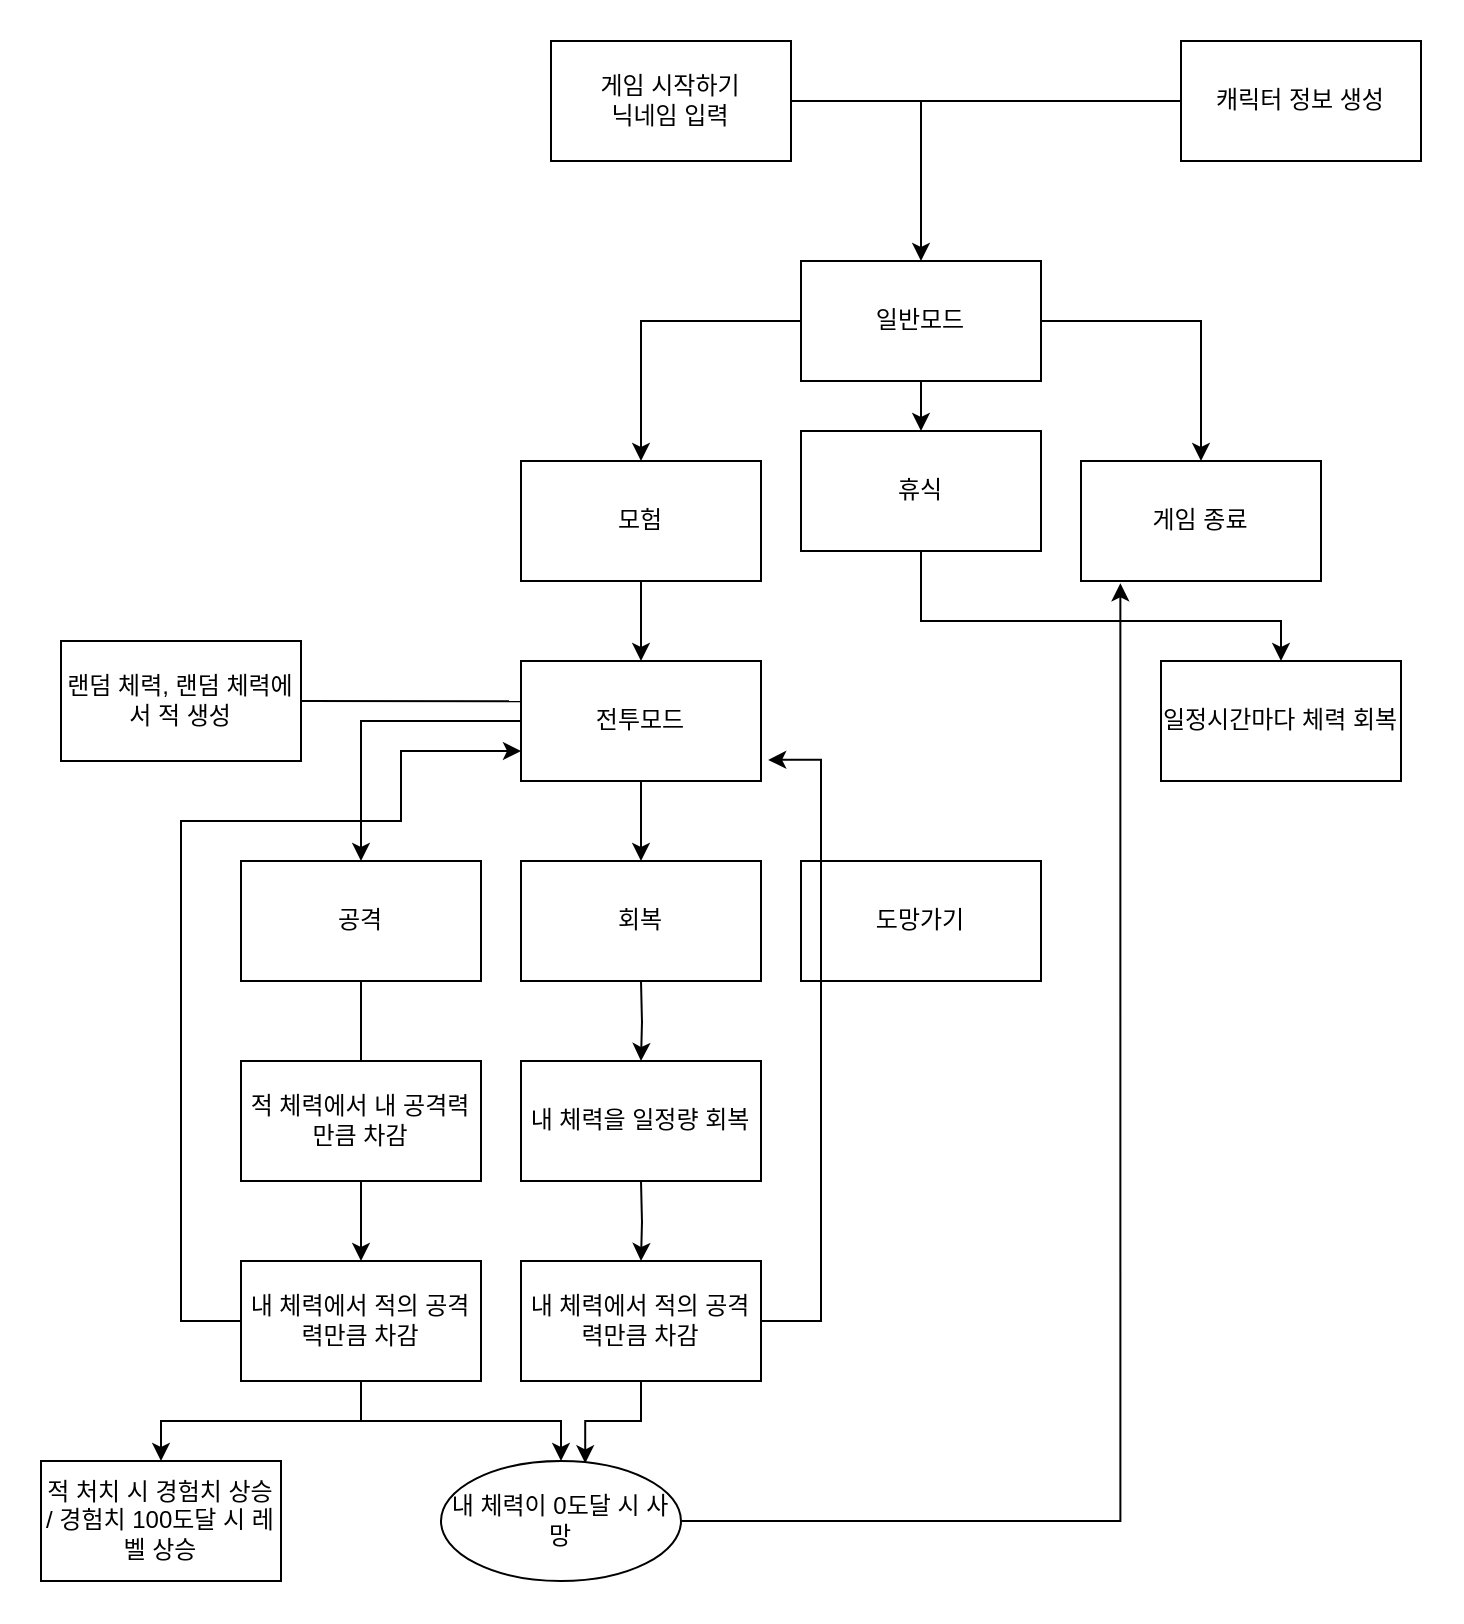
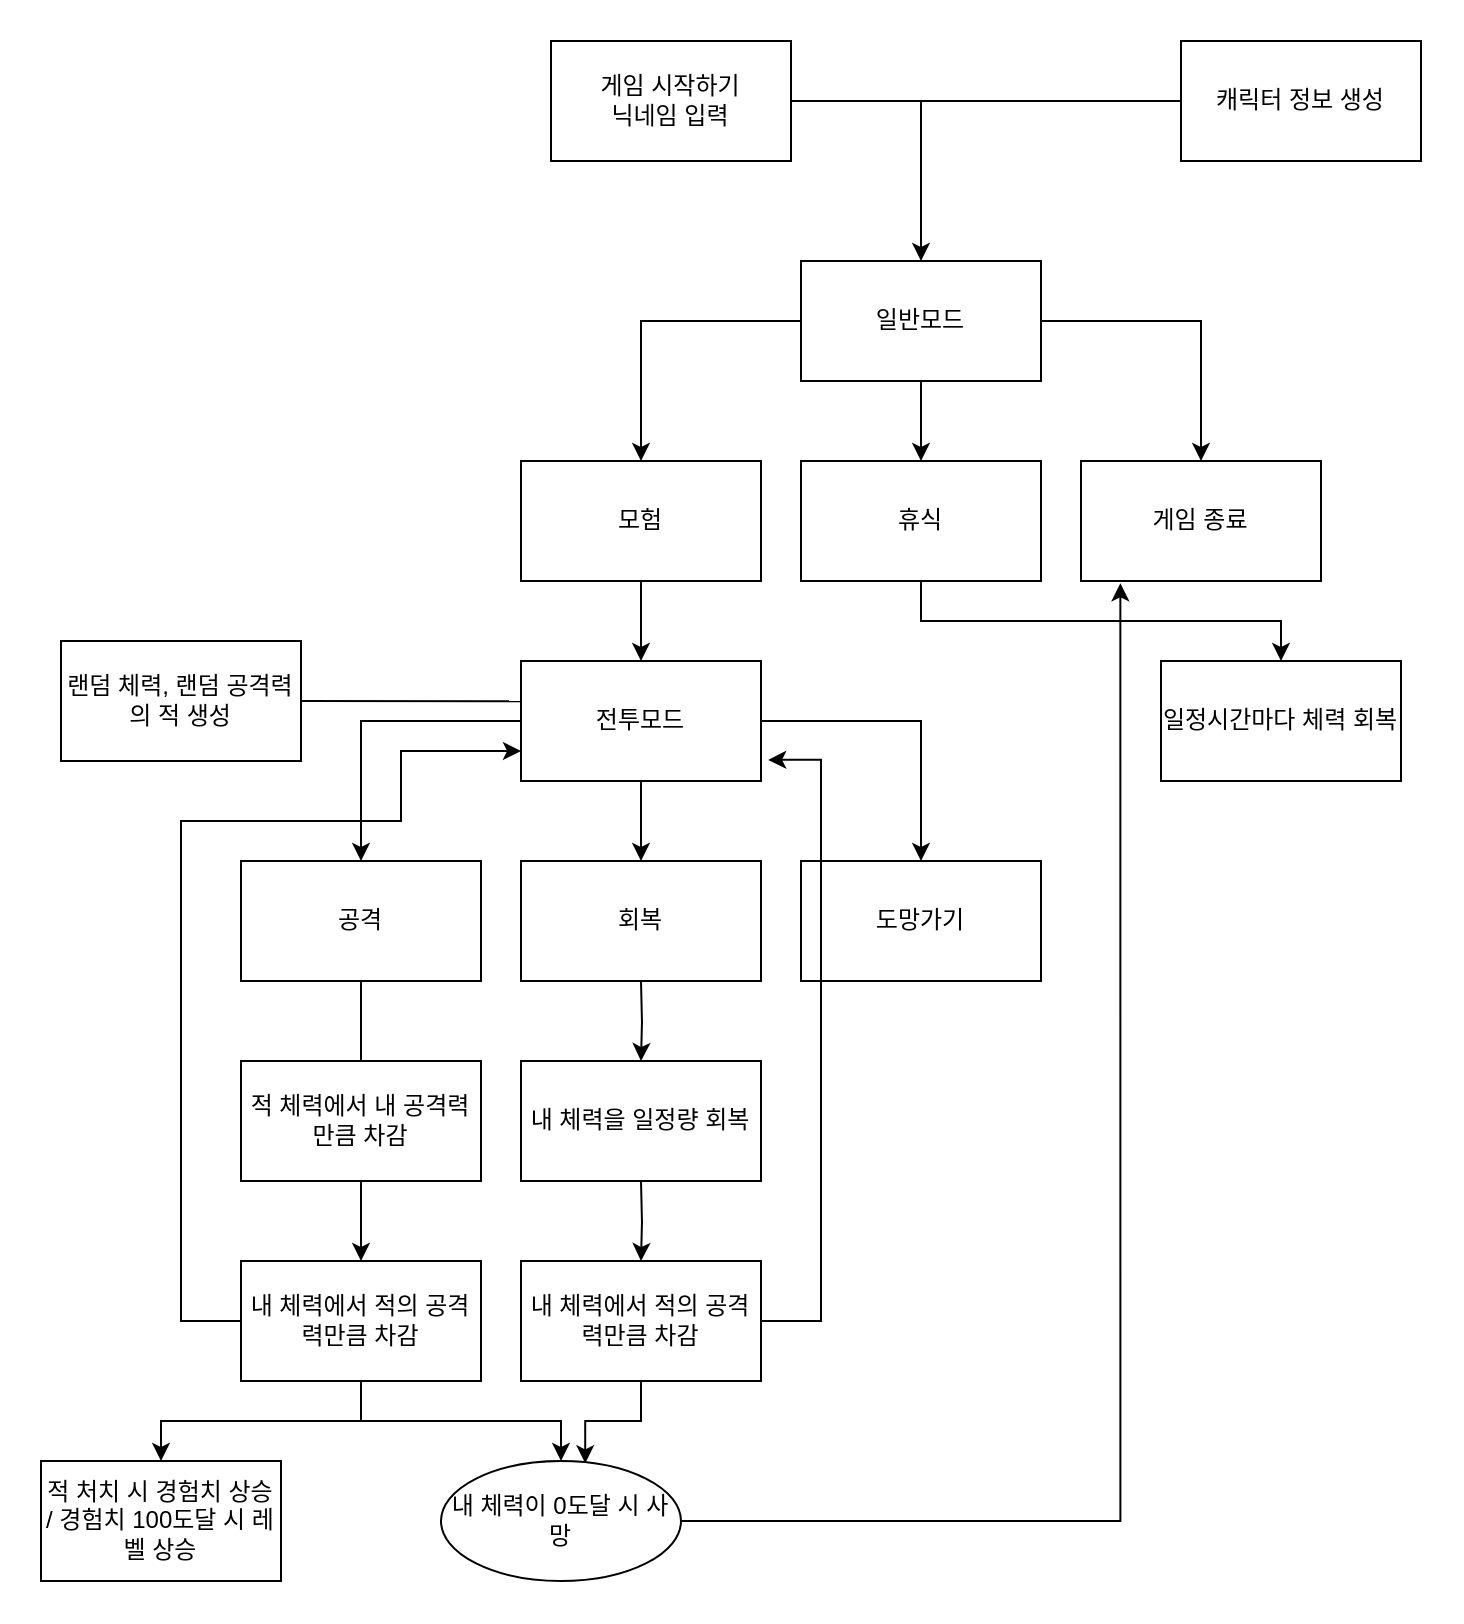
node "휴식": moved (921, 491) -> (921, 521)
node "랜덤 체력, 랜덤 체력에서 적 생성": label "랜덤 체력, 랜덤 체력에서 적 생성" -> "랜덤 체력, 랜덤 공격력의 적 생성"
edge "전투모드" -> "도망가기": added
